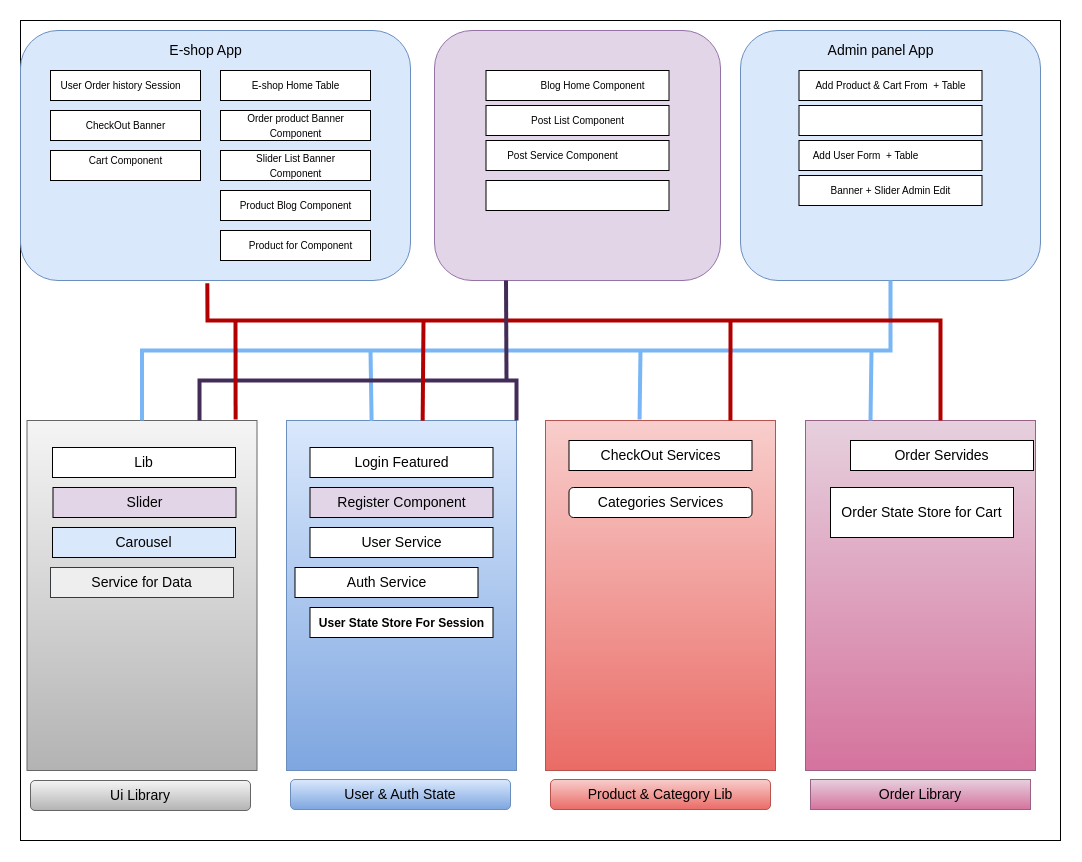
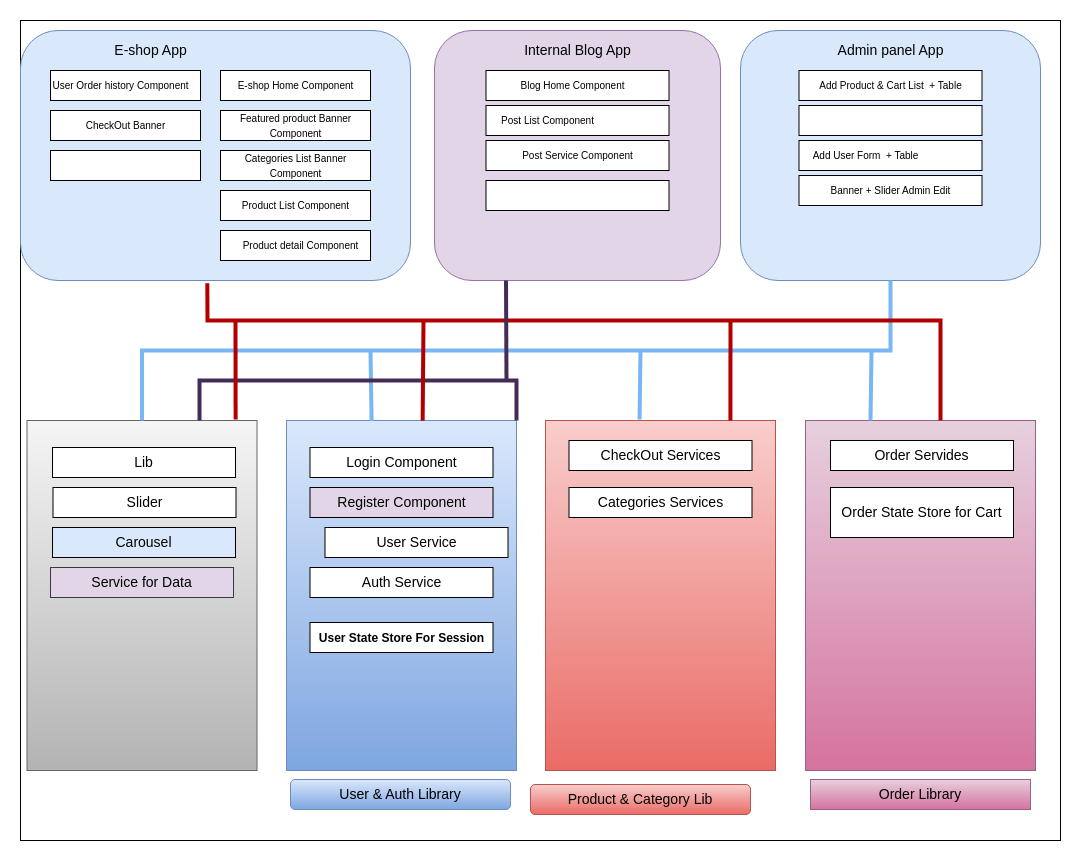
node "E-shop App": moved (206, 51) -> (151, 51)
node "Internal Blog App": added
node "Admin panel App": moved (881, 51) -> (891, 51)
node "User Order history Session": label "User Order history Session" -> "User Order history Component"
node "E-shop Home Table": label "E-shop Home Table" -> "E-shop Home Component"
node "Blog Home Component": moved (593, 86) -> (573, 86)
node "Add Product & Cart From + Table": label "Add Product & Cart From + Table" -> "Add Product & Cart List + Table"
node "Post List Component": moved (578, 121) -> (548, 121)
node "Order product Banner Component": label "Order product Banner Component" -> "Featured product Banner Component"
node "Post Service Component": moved (563, 156) -> (578, 156)
node "Cart Component": removed
node "Slider List Banner Component": label "Slider List Banner Component" -> "Categories List Banner Component"
node "Product Blog Component": label "Product Blog Component" -> "Product List Component"
node "Product for Component": label "Product for Component" -> "Product detail Component"
node "Order Servides": moved (942, 456) -> (922, 456)
node "Login Featured": label "Login Featured" -> "Login Component"
node "Slider": fillcolor #e1d5e7 -> #ffffff
node "Categories Services": shape rounded rectangle -> rectangle
node "User Service": moved (402, 543) -> (417, 543)
node "Service for Data": fillcolor #eeeeee -> #e1d5e7
node "Auth Service": moved (387, 583) -> (402, 583)
node "User State Store For Session": moved (402, 623) -> (402, 638)
node "User & Auth State": label "User & Auth State" -> "User & Auth Library"
node "Product & Category Lib": moved (661, 795) -> (641, 800)
node "Ui Library": removed
